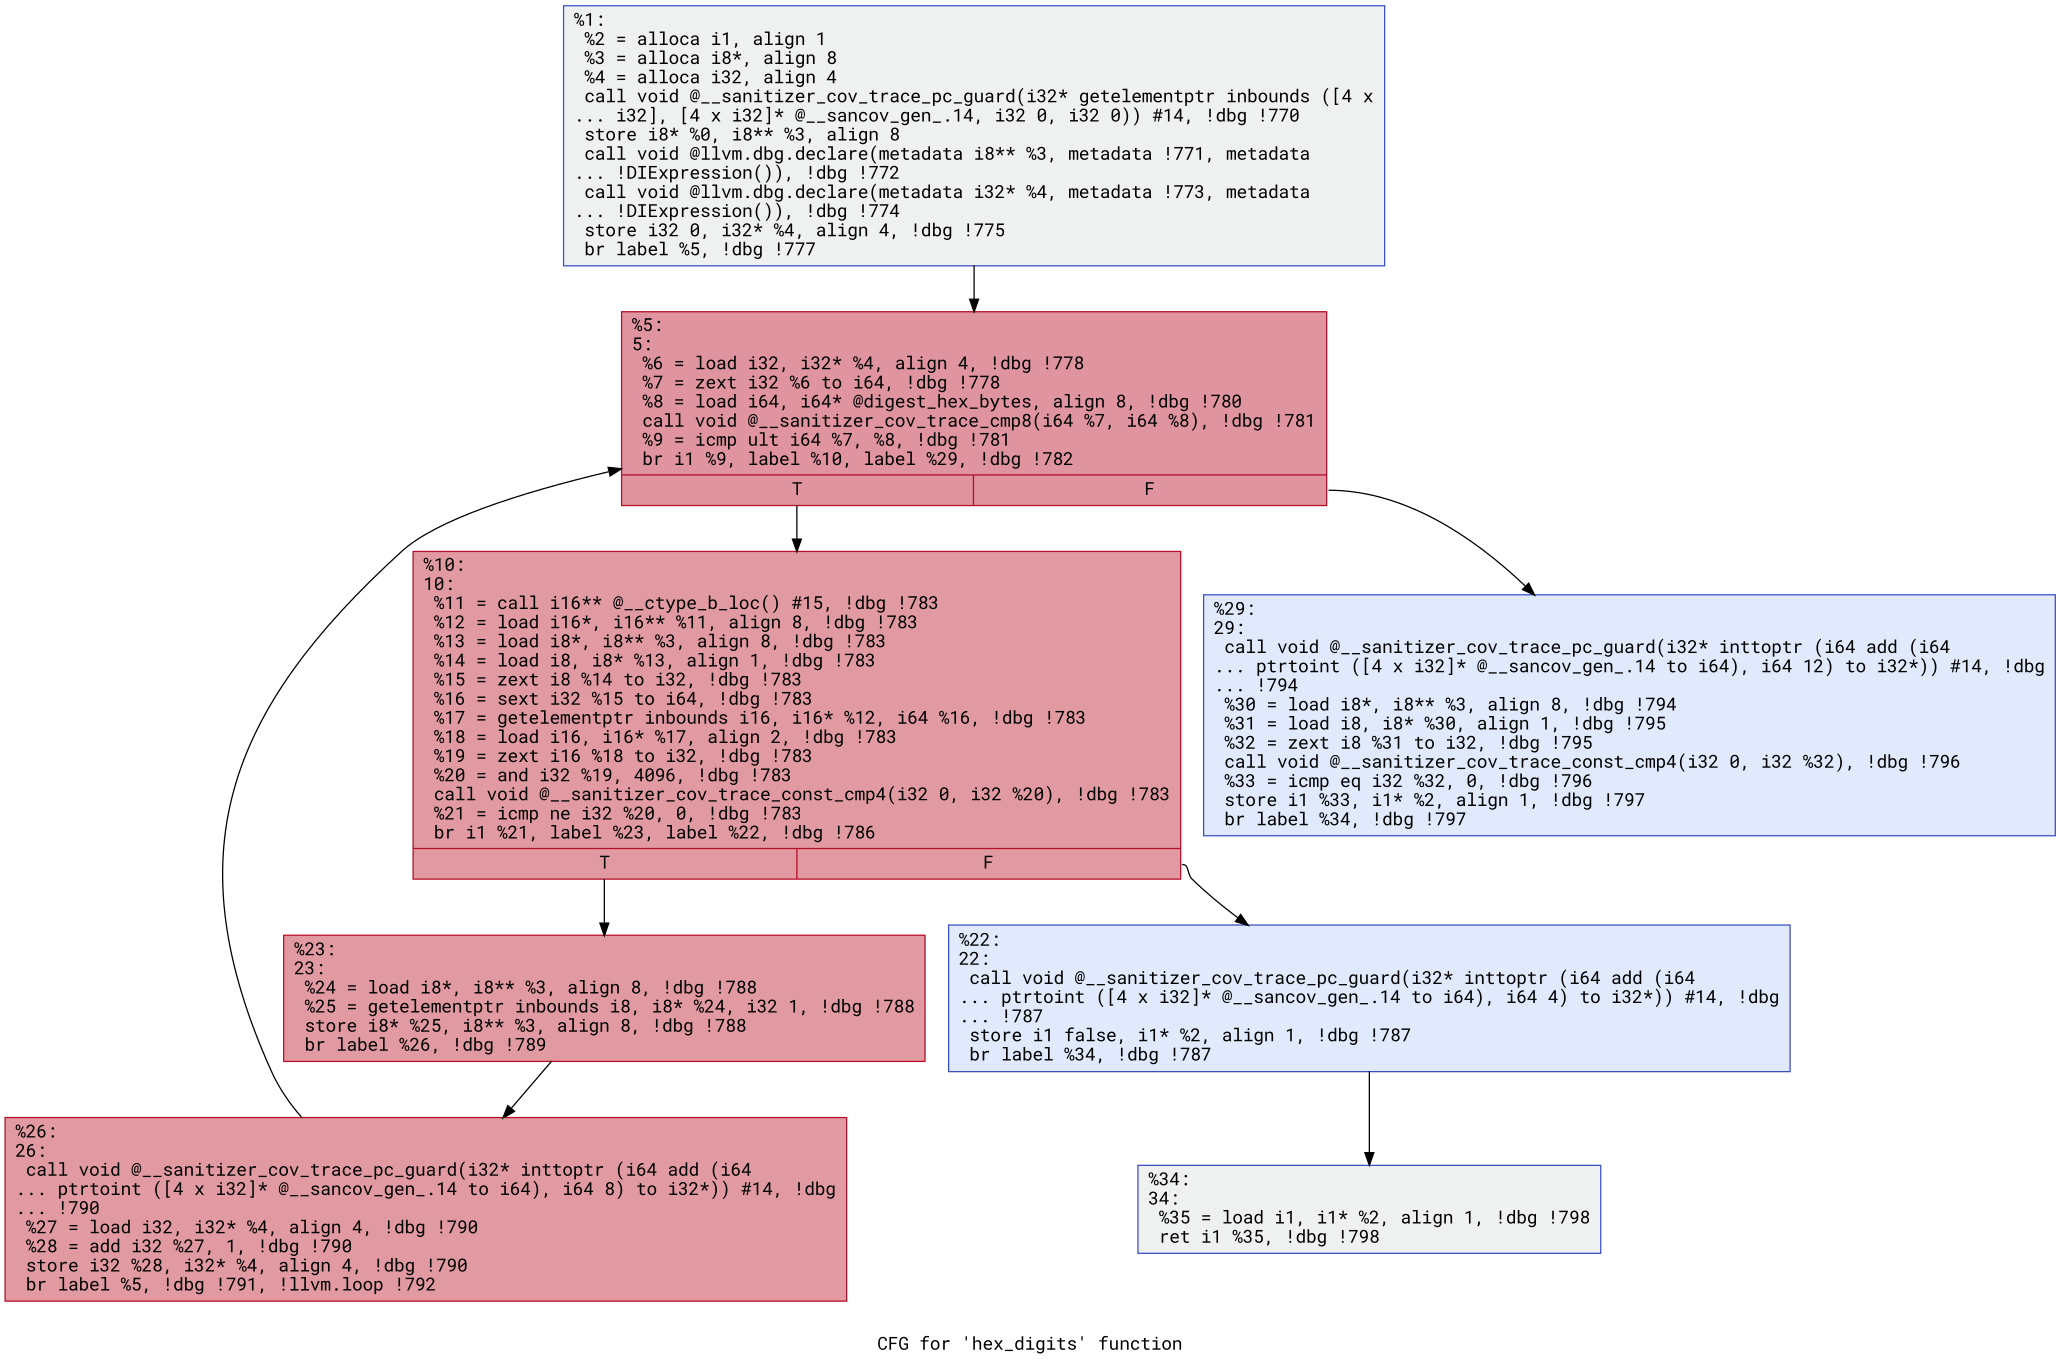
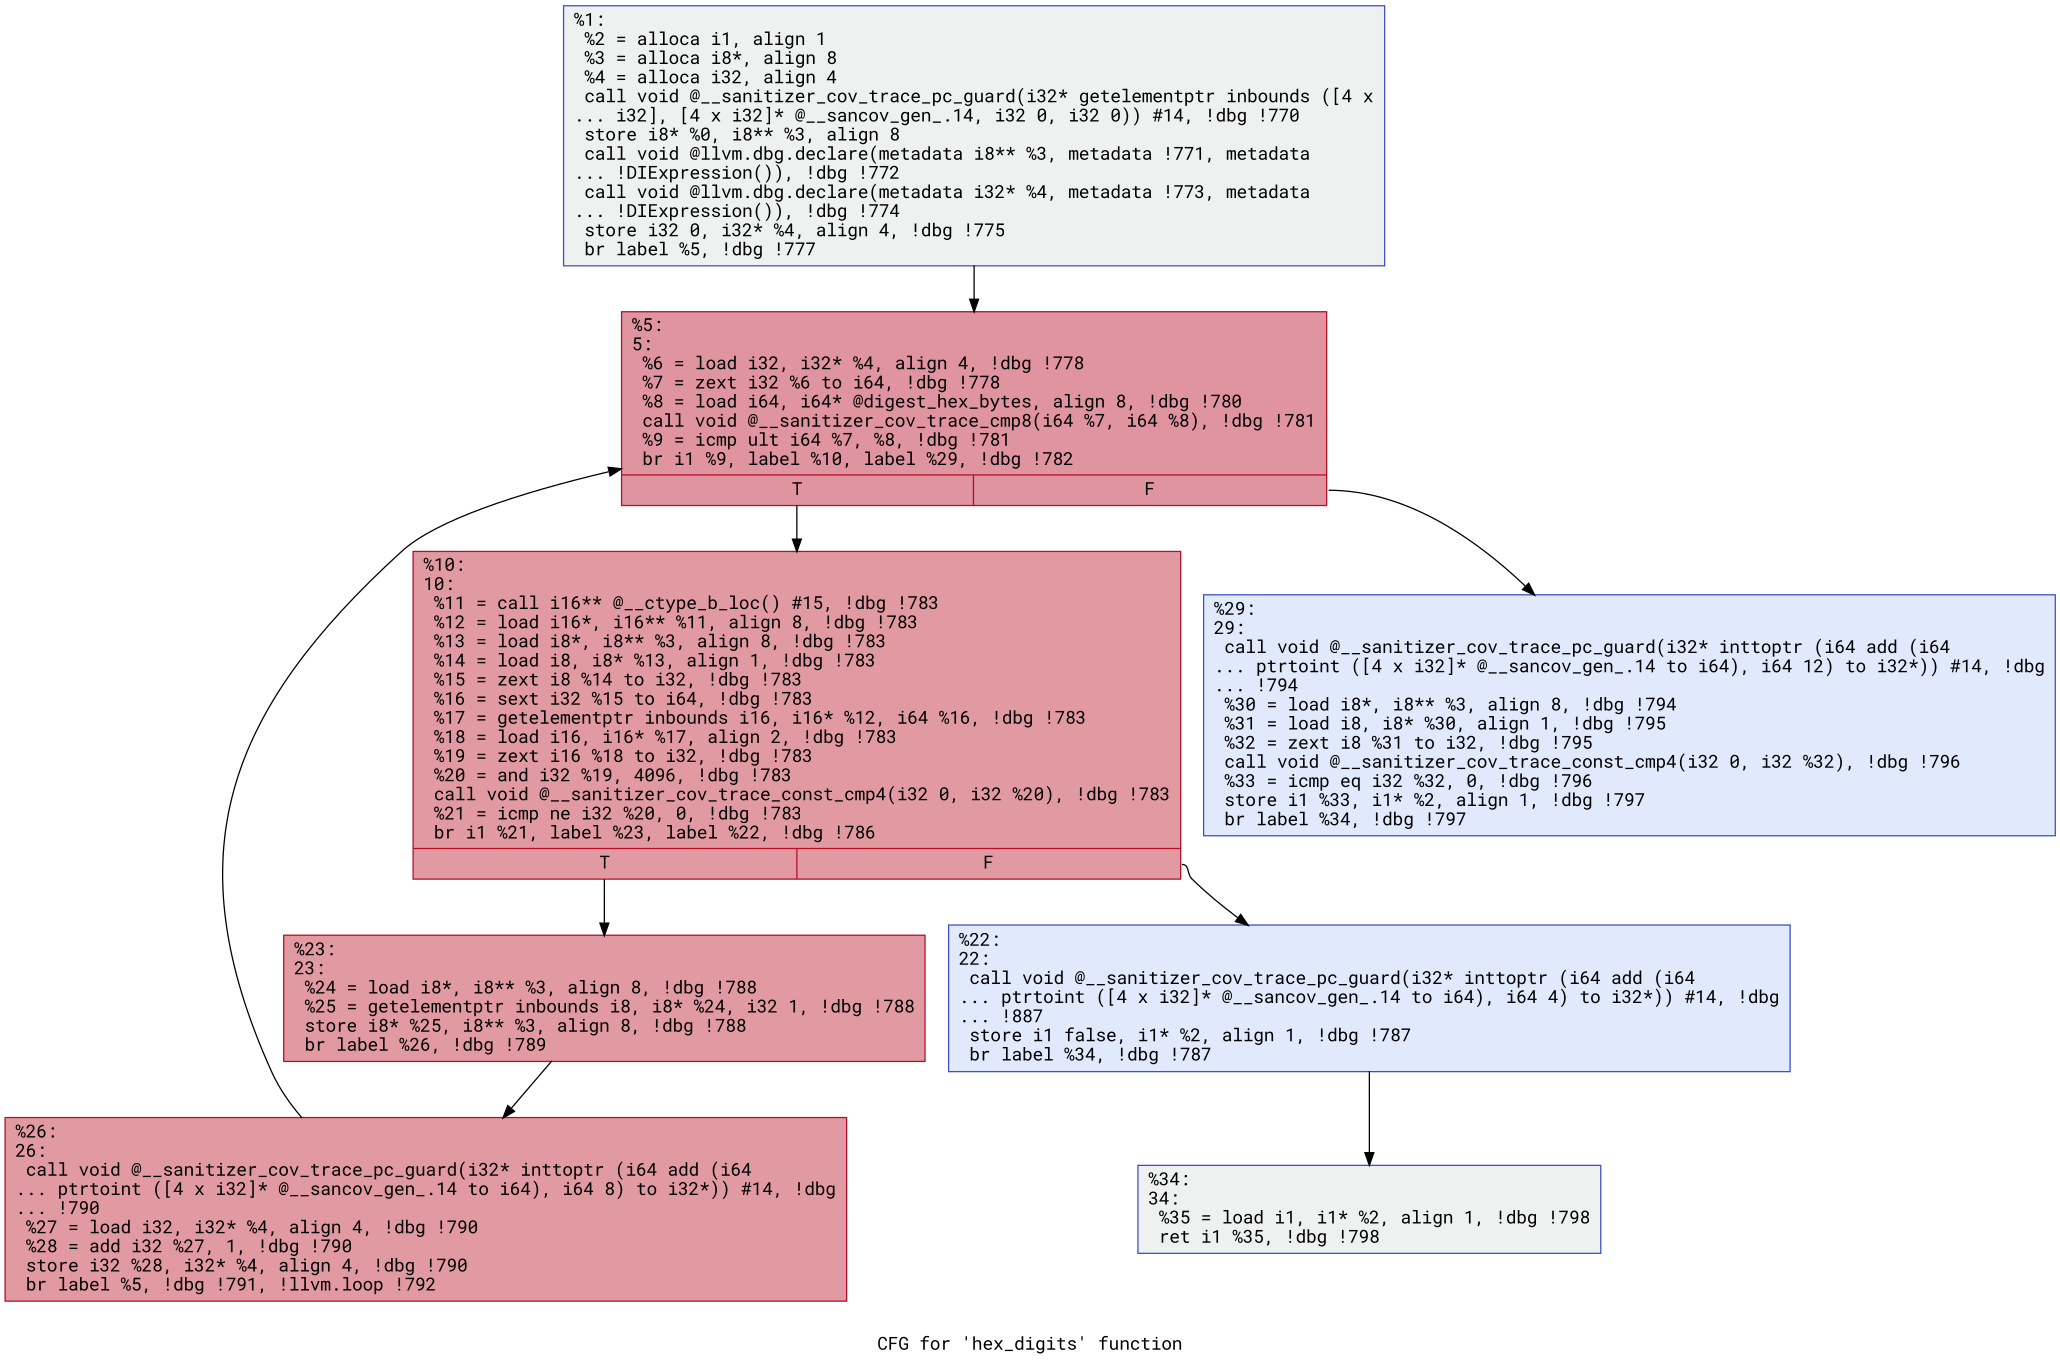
node "%22:": text "... !787" -> "... !887"
